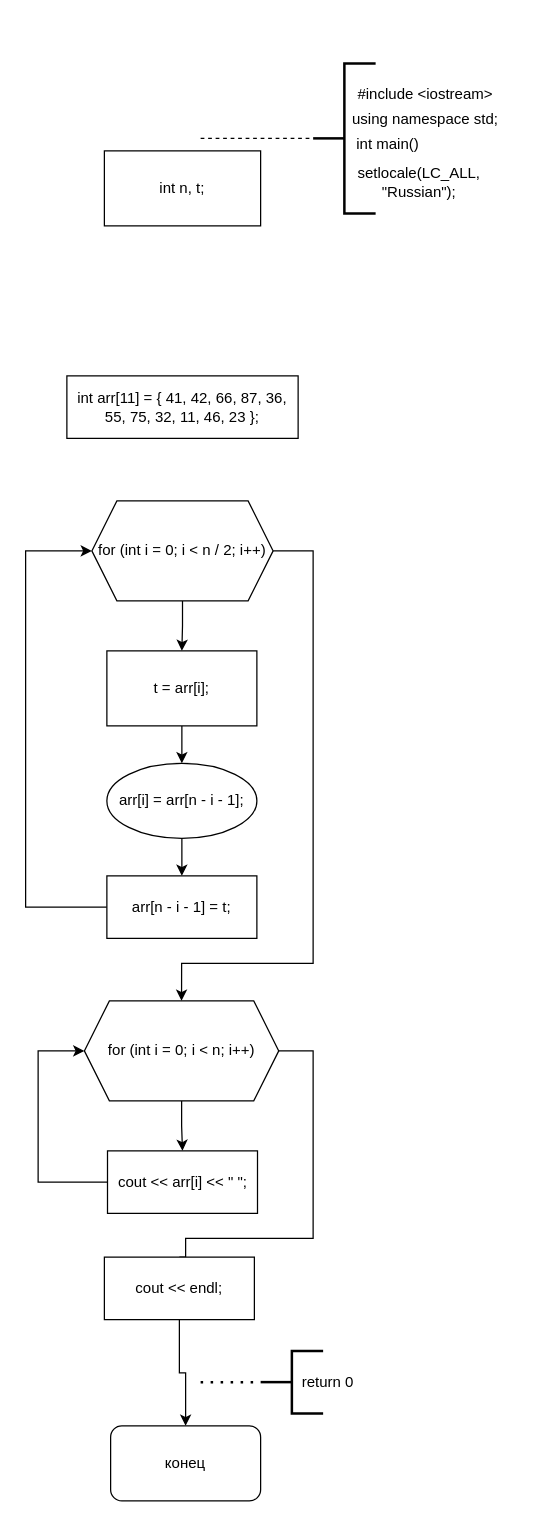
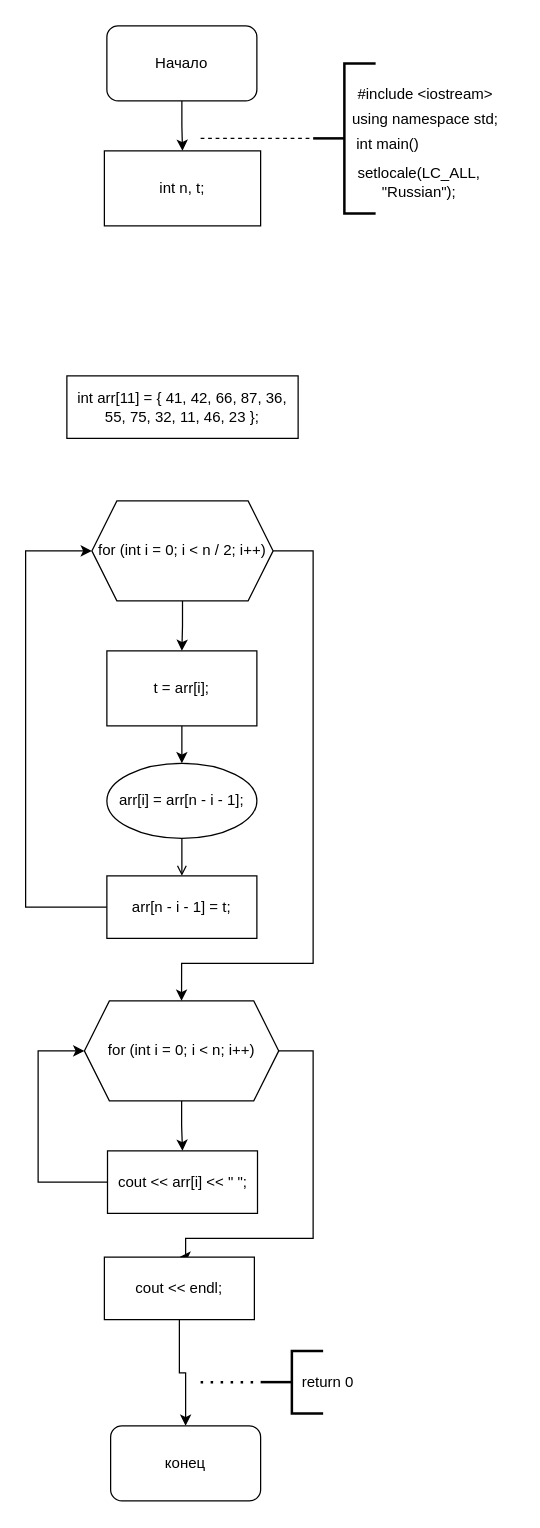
node "Начало": added
edge "Начало" -> "int n, t;": added
edge "arr[i] = arr[n - i - 1];" -> "arr[n - i - 1] = t;": arrowhead classic -> open
edge "for (int i = 0; i < n; i++)" -- "cout << endl;": arrowhead none -> classic
